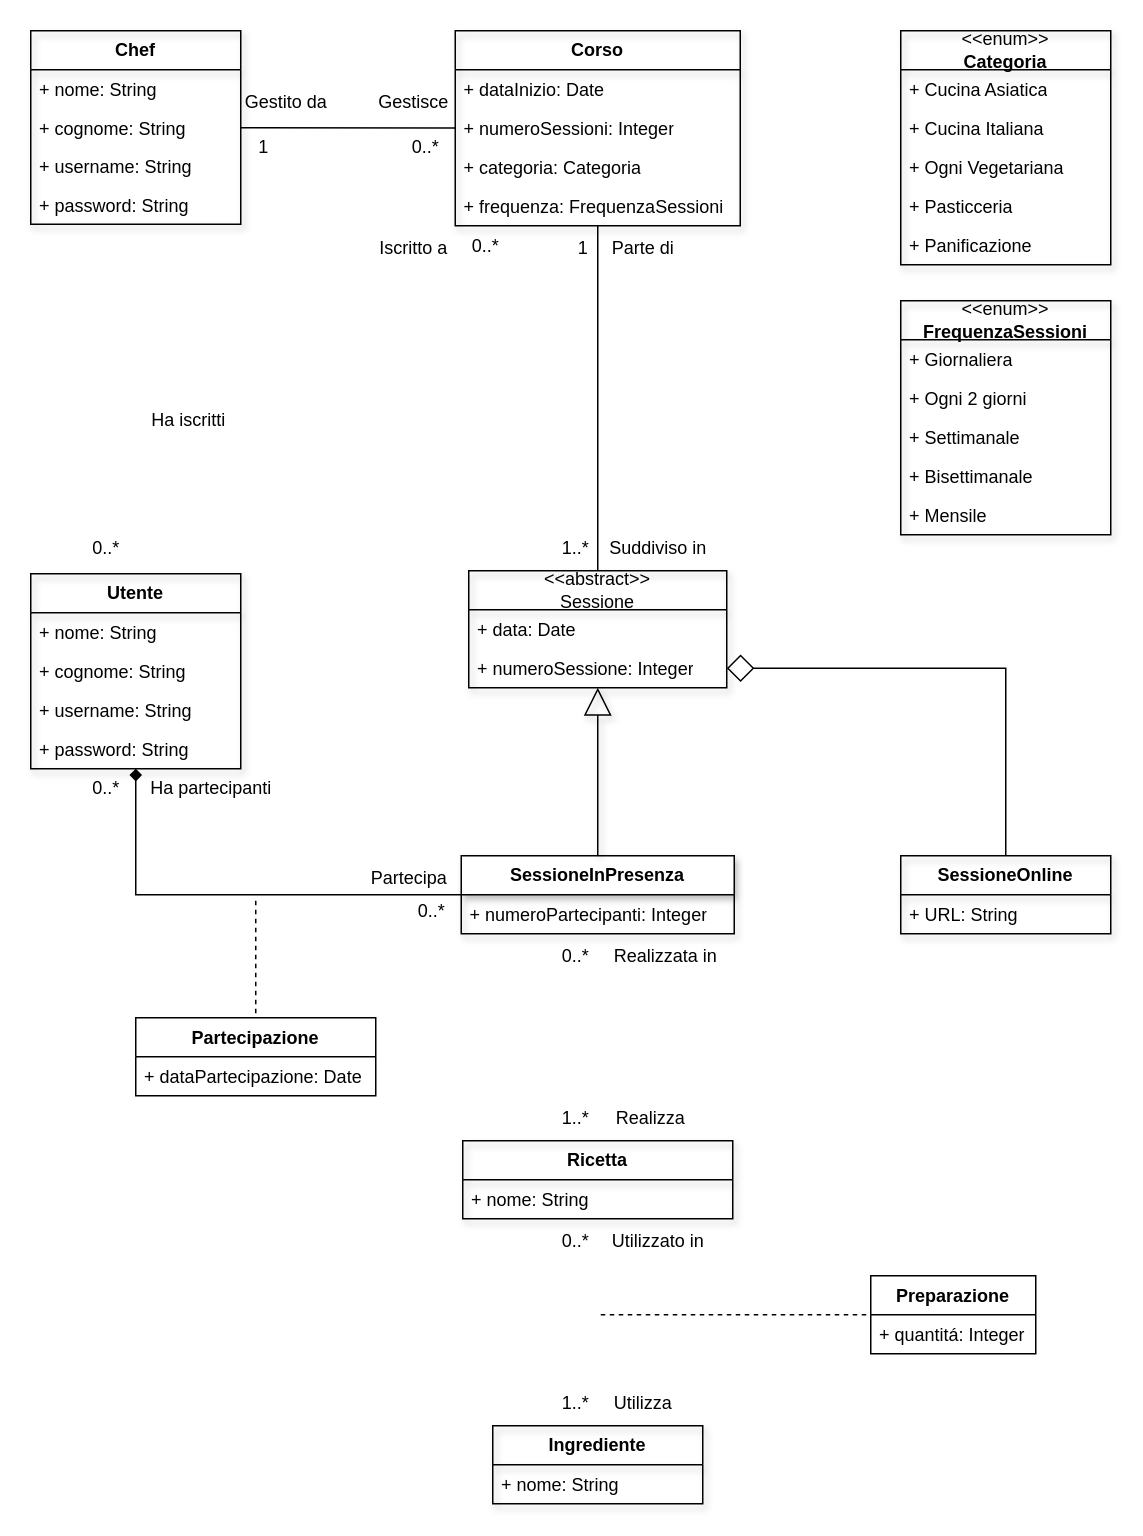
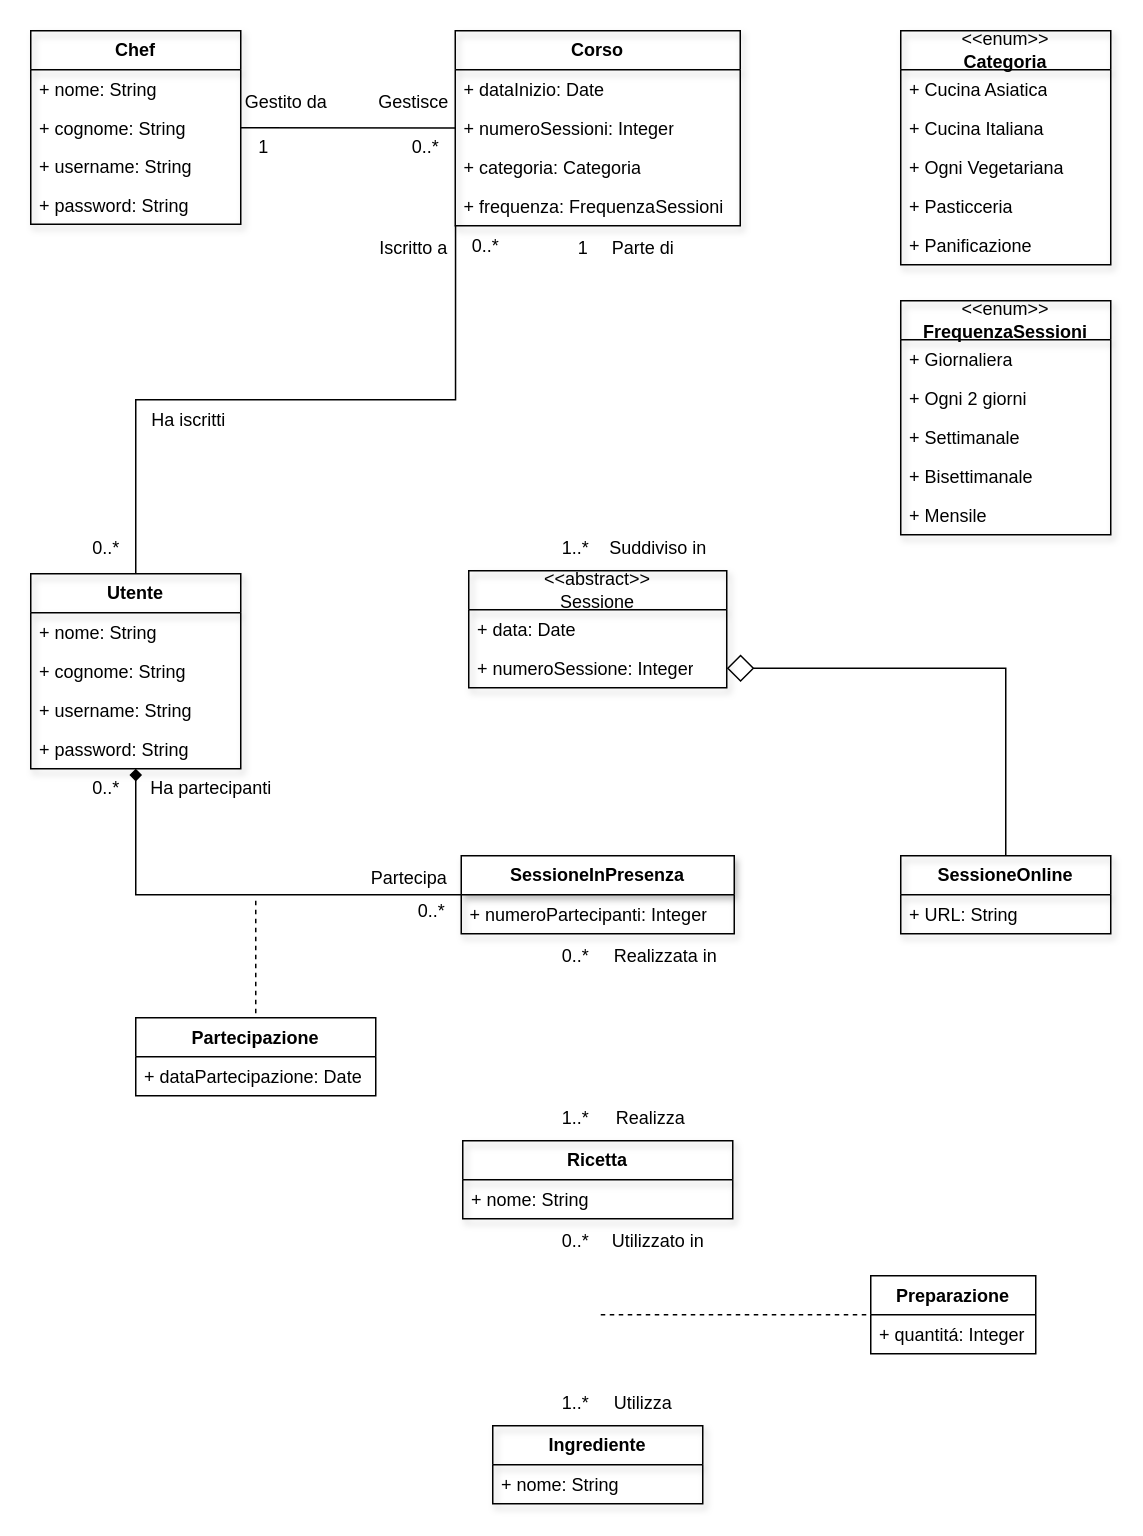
edge "Corso" -- "<<abstract>> Sessione": removed
edge "+ frequenza: FrequenzaSessioni" -- "Utente": added
edge "SessioneInPresenza" -> "<<abstract>> Sessione": removed
